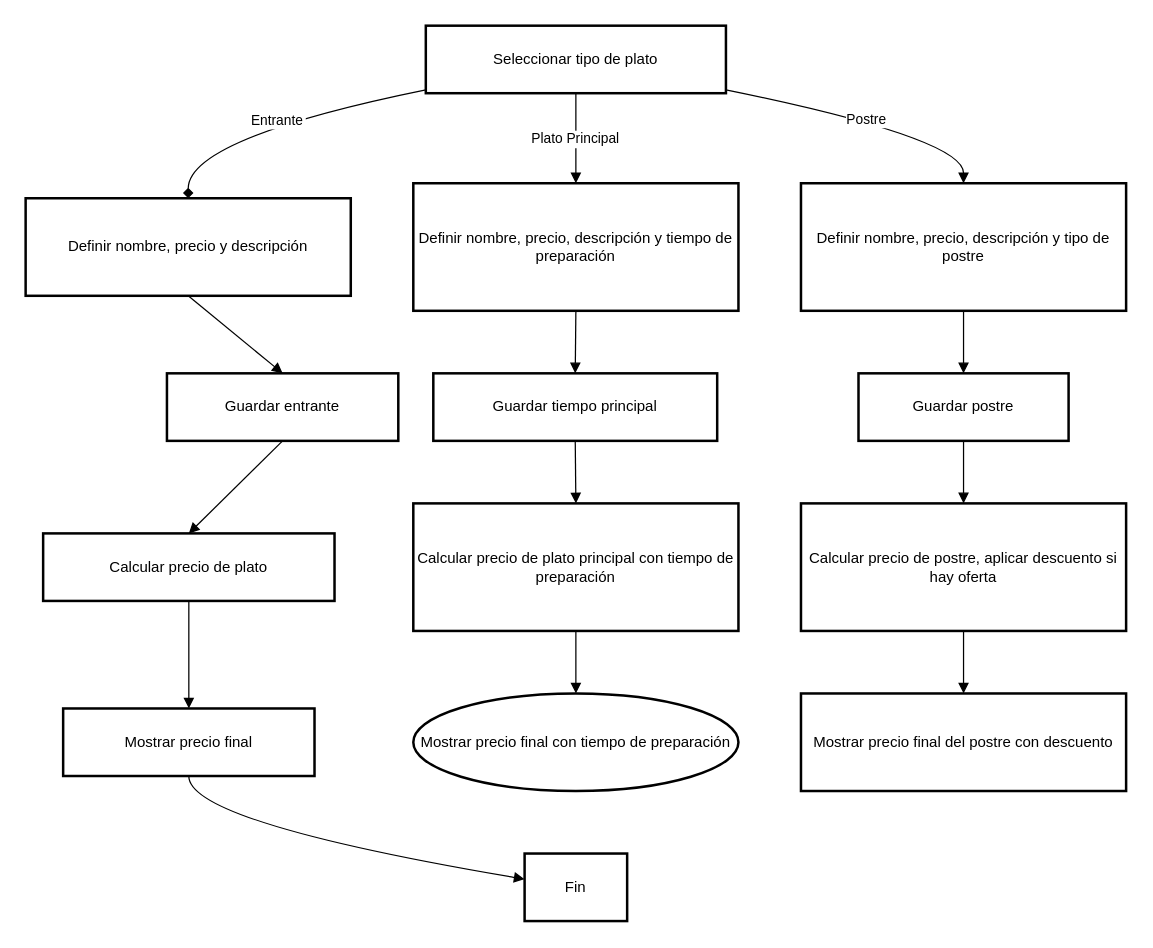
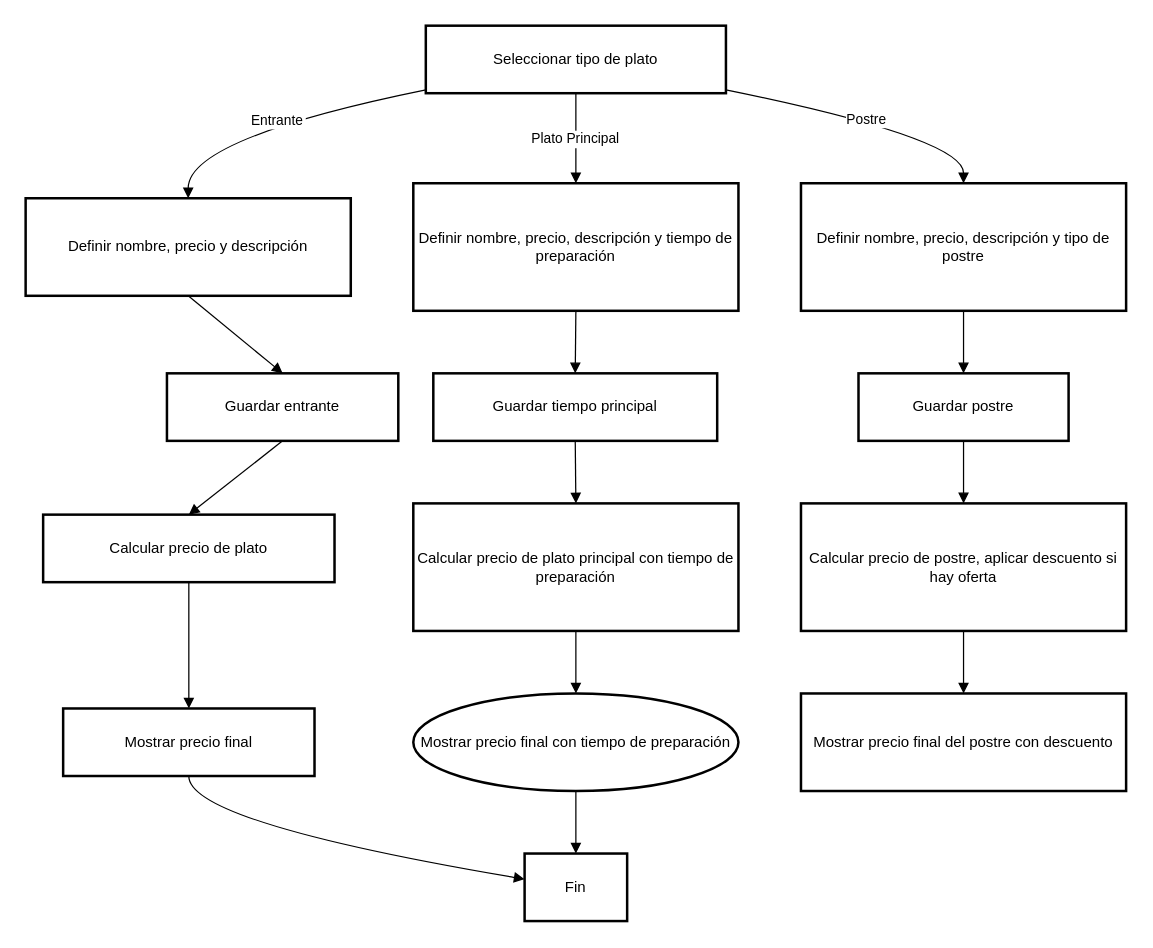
edge "Seleccionar tipo de plato" -> "Definir nombre, precio y descripción": arrowhead diamond -> block
node "Calcular precio de plato": moved (189, 567) -> (189, 548)
edge "Mostrar precio final con tiempo de preparación" -> "Fin": added
